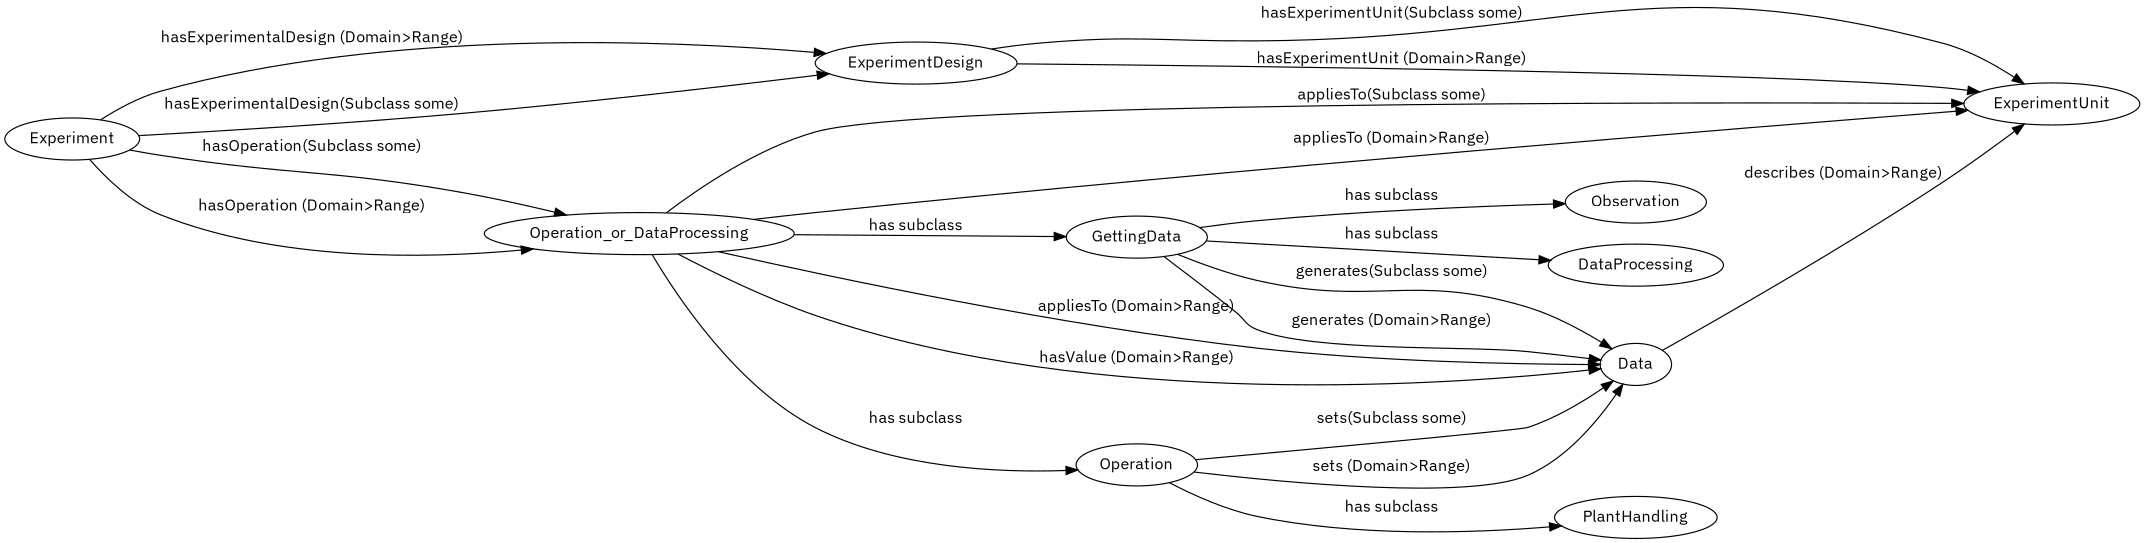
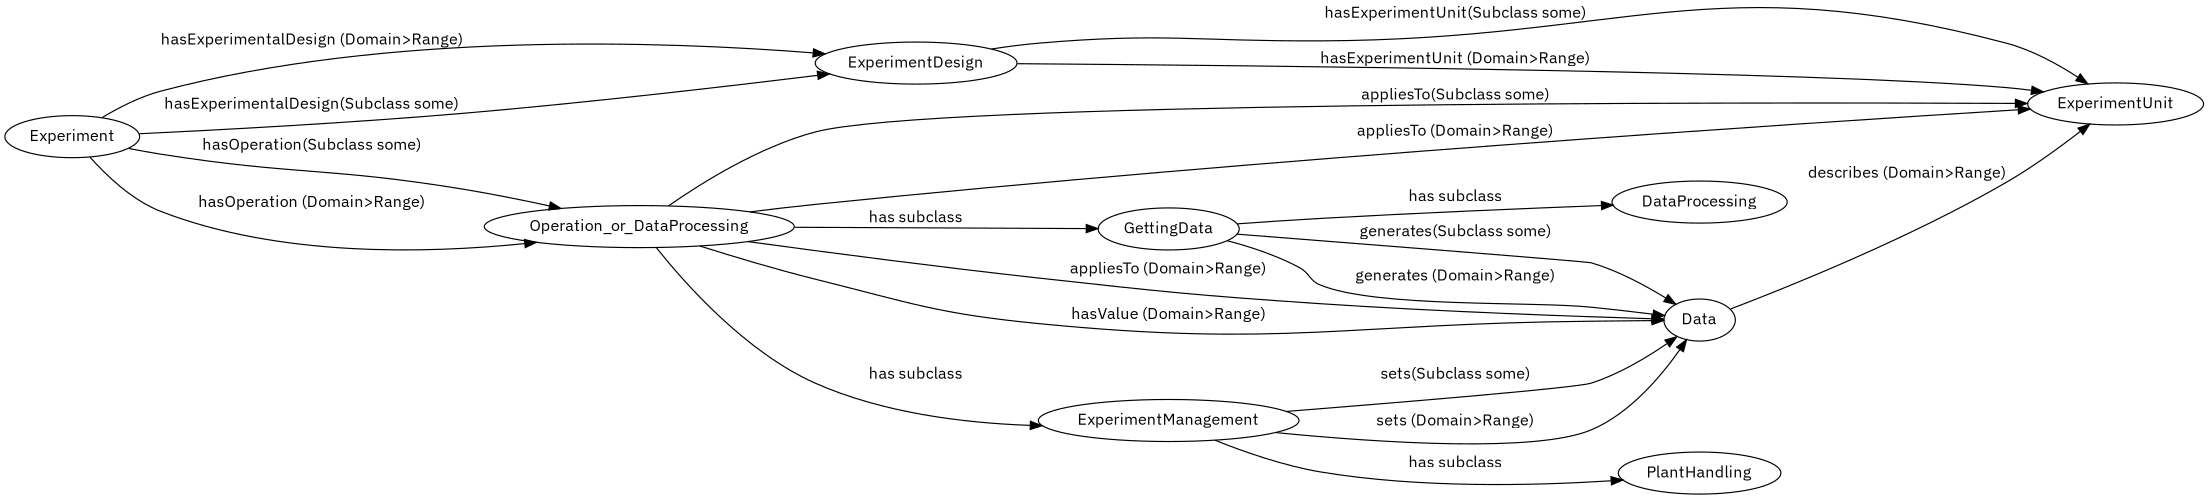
node "Observation": removed
node "Operation": label "Operation" -> "ExperimentManagement"
